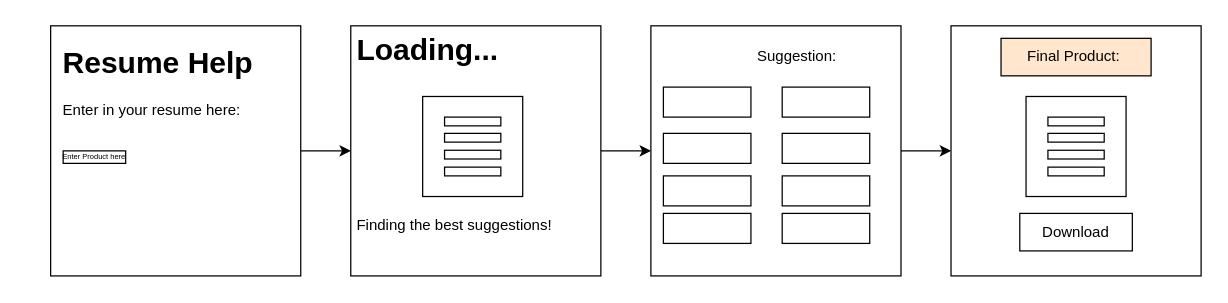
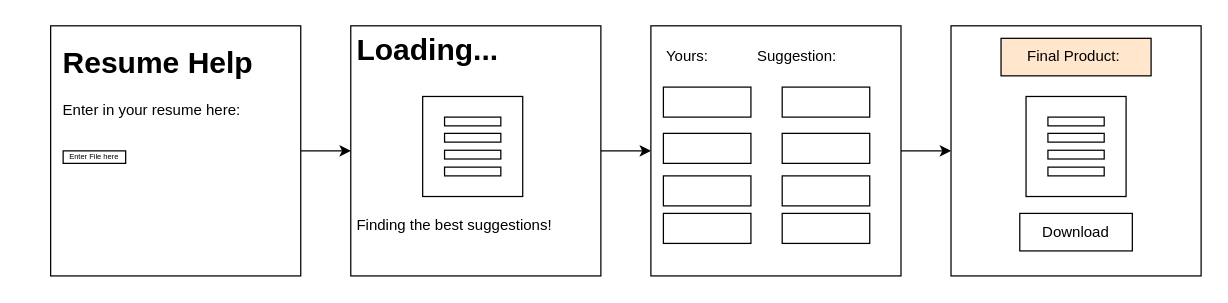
node "Yours:": added
node "Enter Product here": label "Enter Product here" -> "Enter File here"
